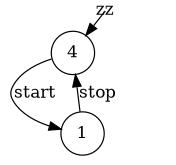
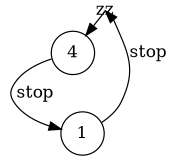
edge "4" -> "1": label "start" -> "stop"
edge "1" -> "4": now "1" -> "zz"
